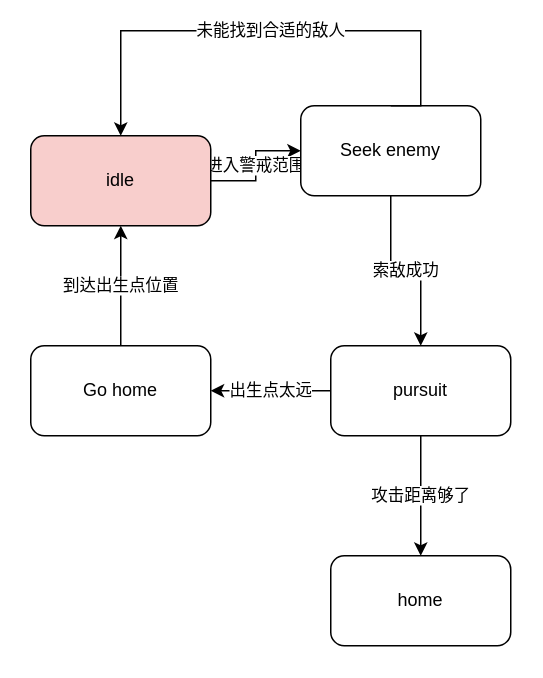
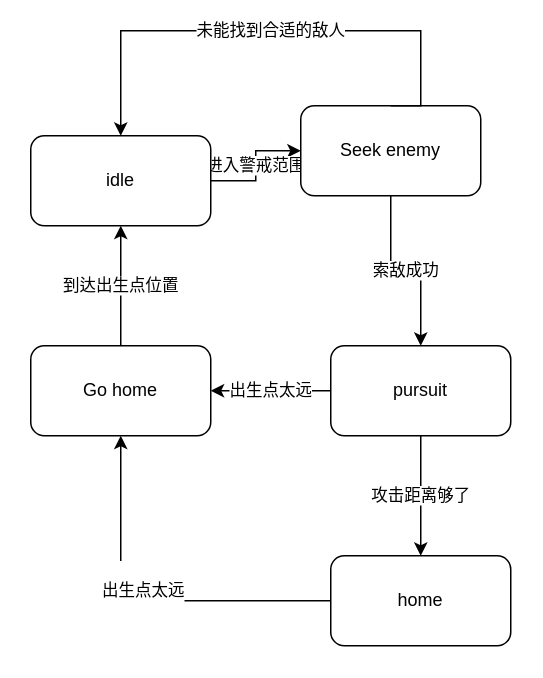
node "idle": fillcolor #f8cecc -> #ffffff
edge "home" -> "Go home": added, label "出生点太远"
